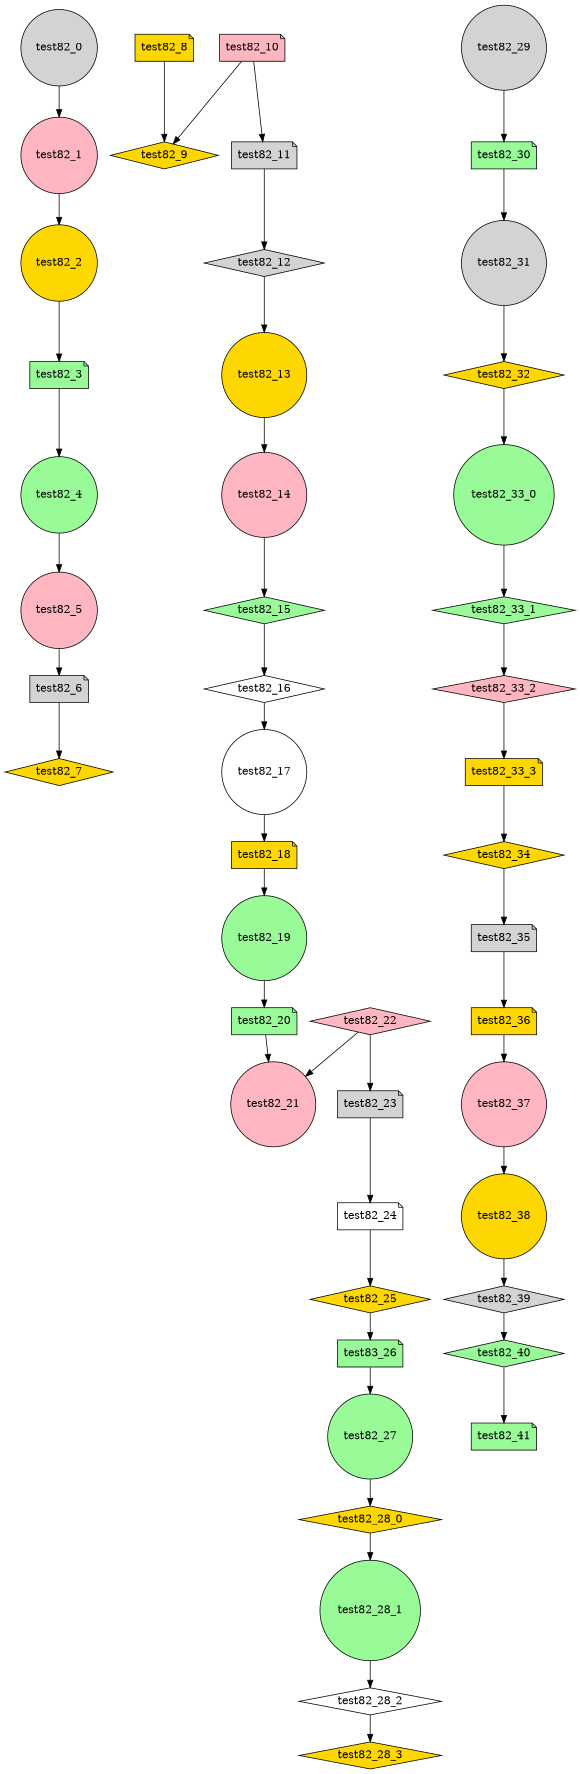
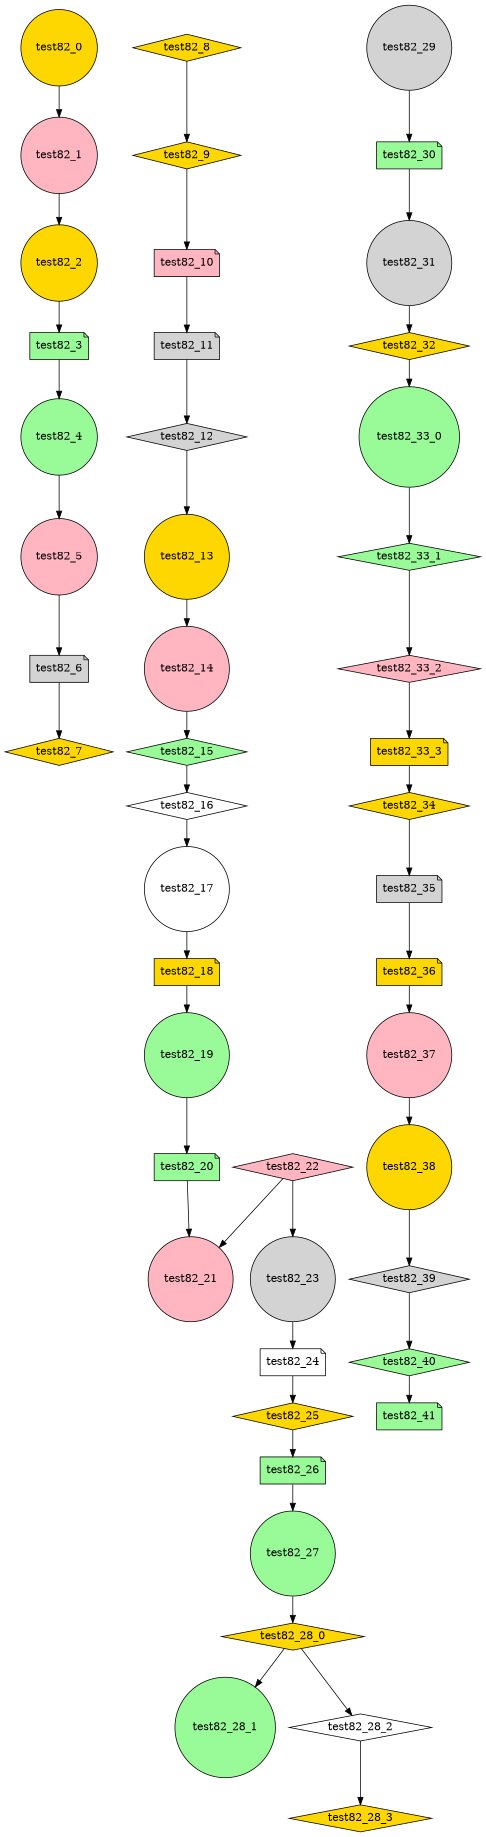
node "test82_0": fillcolor lightgrey -> gold
node "test82_8": shape note -> diamond
edge "test82_10" -> "test82_9": reversed
node "test82_23": shape note -> circle
node "test83_26": label "test83_26" -> "test82_26"
edge "test82_28_1" -> "test82_28_2": now "test82_28_0" -> "test82_28_2"
